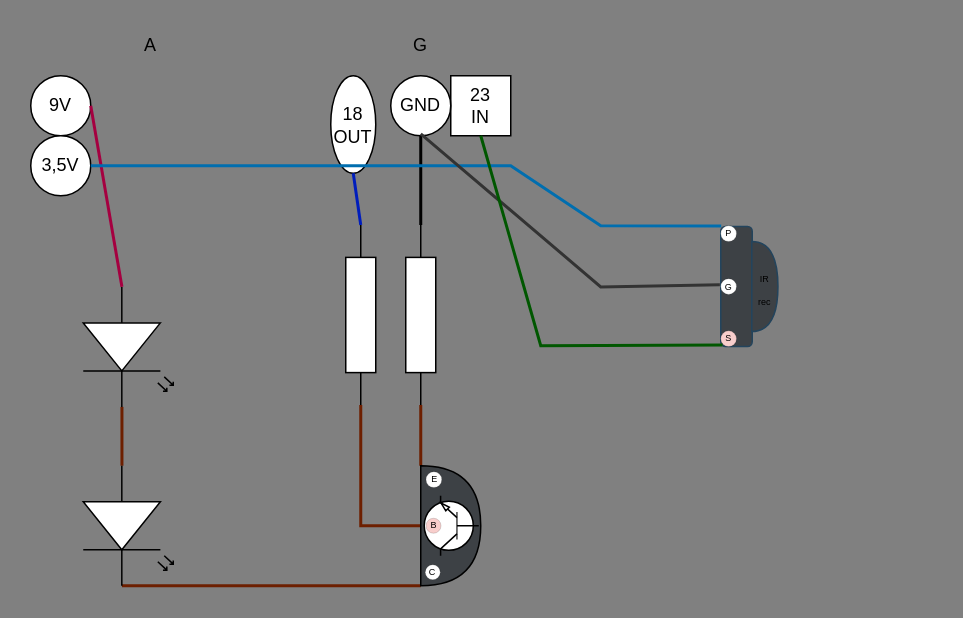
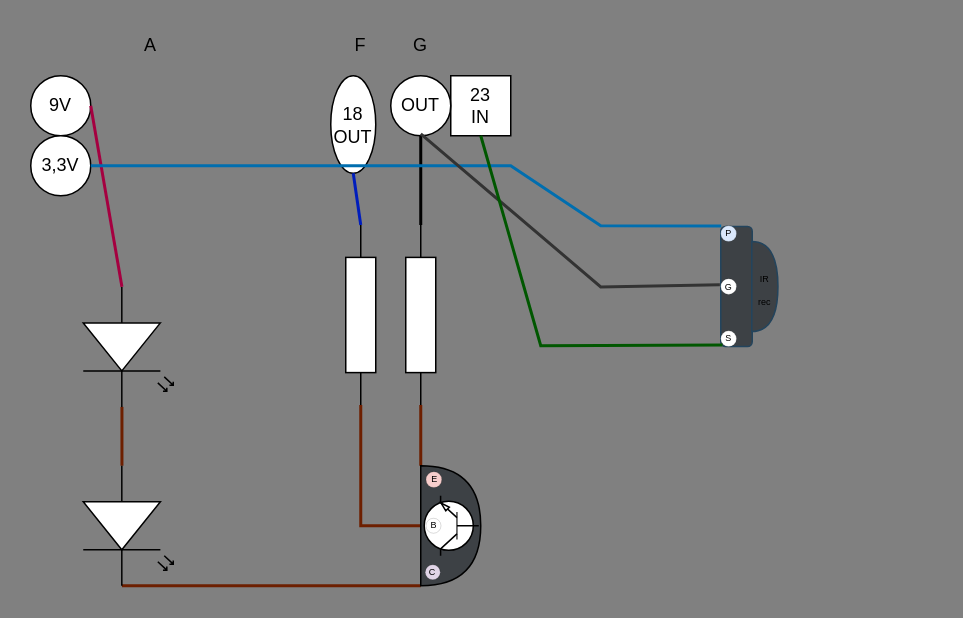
node "F": added
node "GND": label "GND" -> "OUT"
node "3,5V": label "3,5V" -> "3,3V"
node "P": fillcolor #ffffff -> #dae8fc
node "S": fillcolor #f8cecc -> #ffffff
node "E": fillcolor #ffffff -> #f8cecc
node "B": fillcolor #f8cecc -> #ffffff
node "C": fillcolor #ffffff -> #e1d5e7
